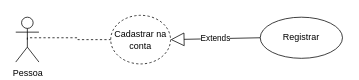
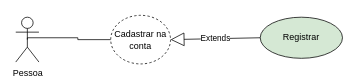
edge "Pessoa" -- "Cadastrar na conta": style dashed -> solid
node "Registrar": fillcolor #ffffff -> #d5e8d4
